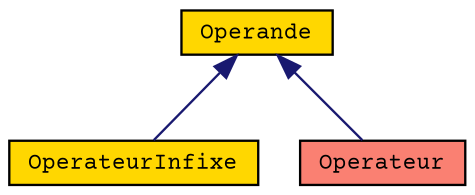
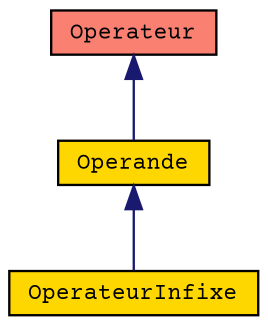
edge "Operateur" -> "Operande": reversed
